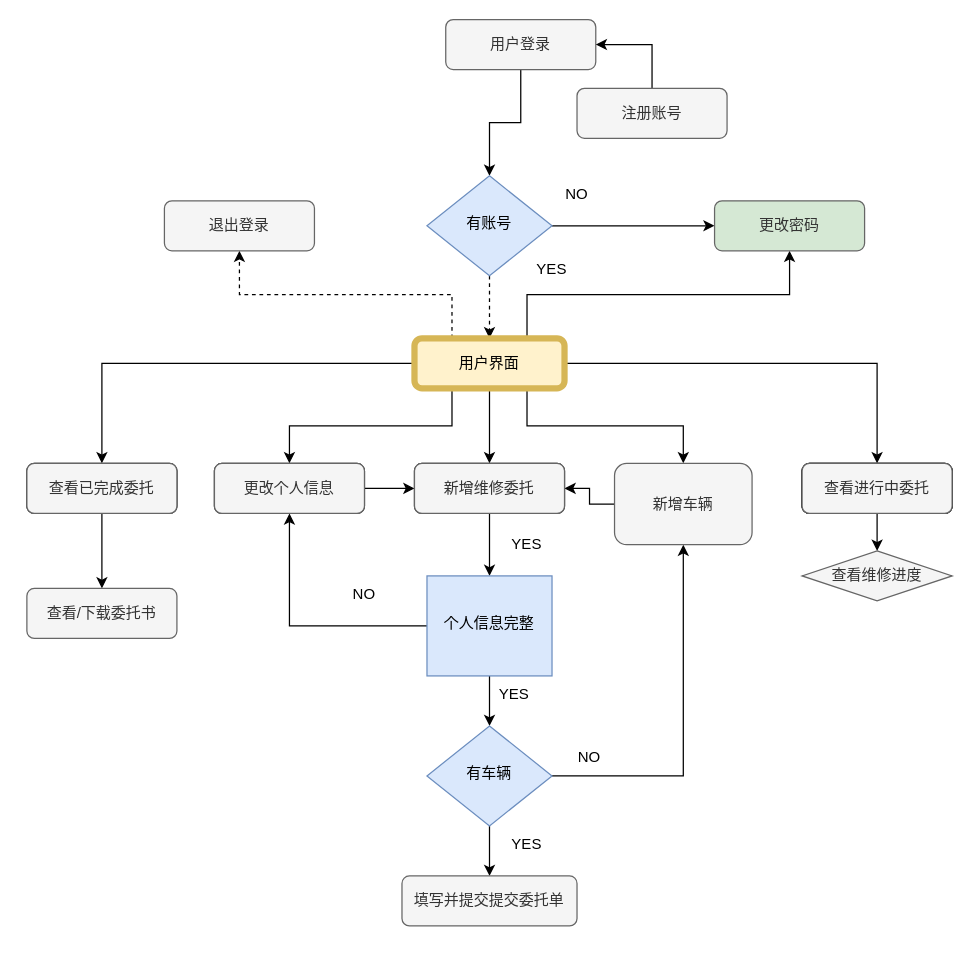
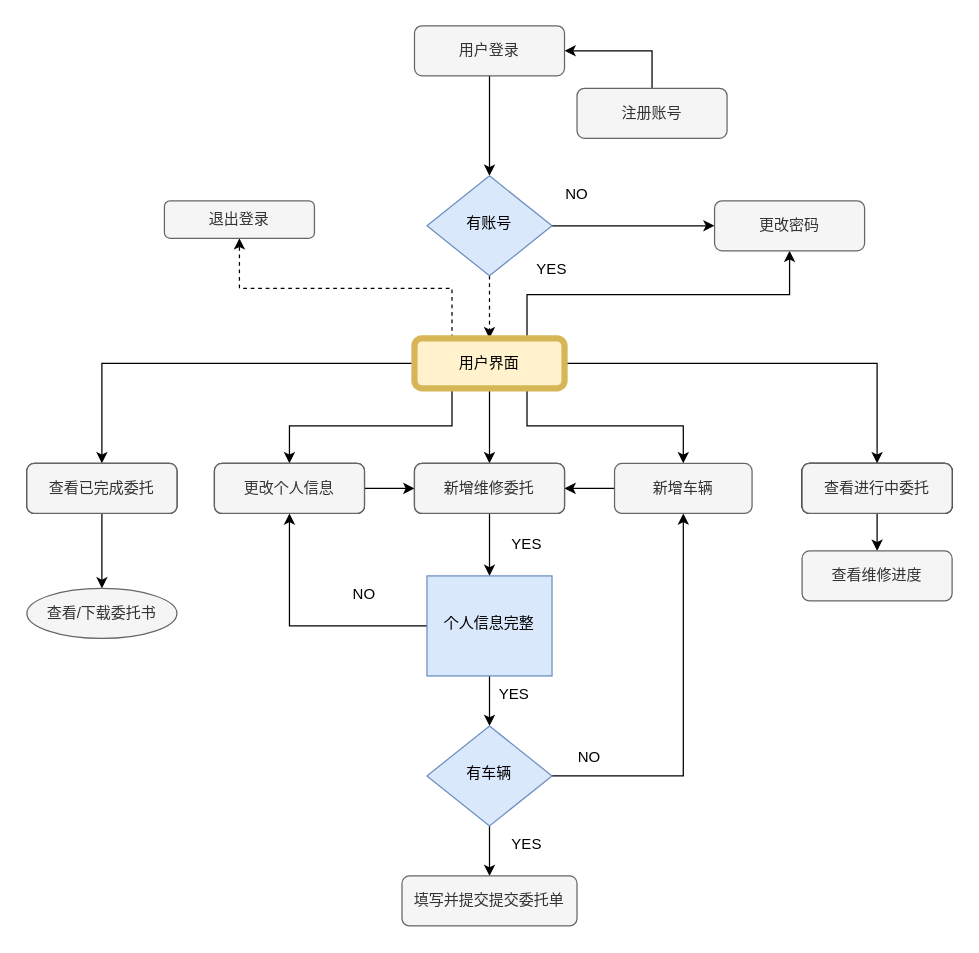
node "用户登录": moved (521, 44) -> (489, 51)
node "退出登录": size 150x50 -> 150x38
node "更改密码": fillcolor #d5e8d4 -> #f5f5f5
node "新增车辆": size 138x81 -> 138x50
node "查看维修进度": shape diamond -> rounded rectangle
node "查看/下载委托书": shape rounded rectangle -> ellipse
